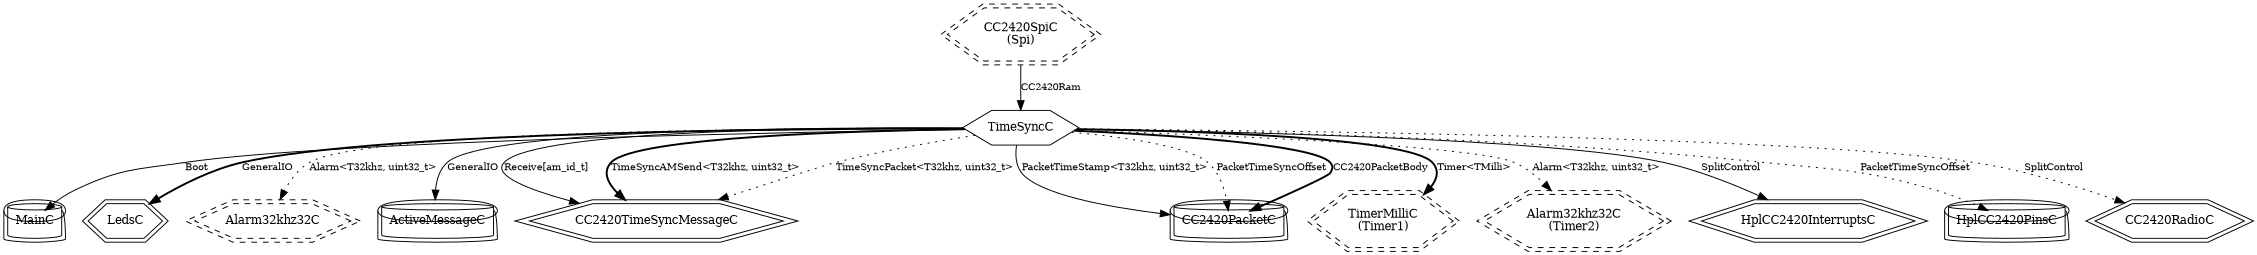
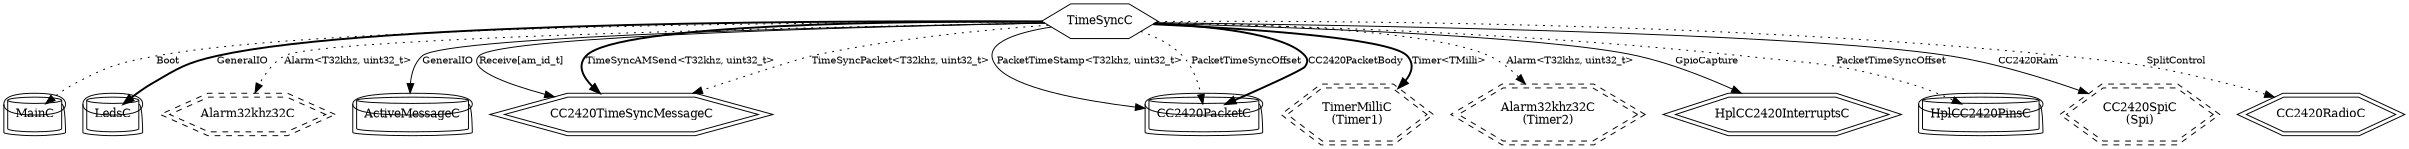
edge "CC2420SpiC (Spi)" -> "TimeSyncC": reversed
edge "TimeSyncC" -> "MainC": style solid -> dotted
edge "TimeSyncC" -> "HplCC2420InterruptsC": label "SplitControl" -> "GpioCapture"
node "LedsC": shape hexagon -> cylinder
